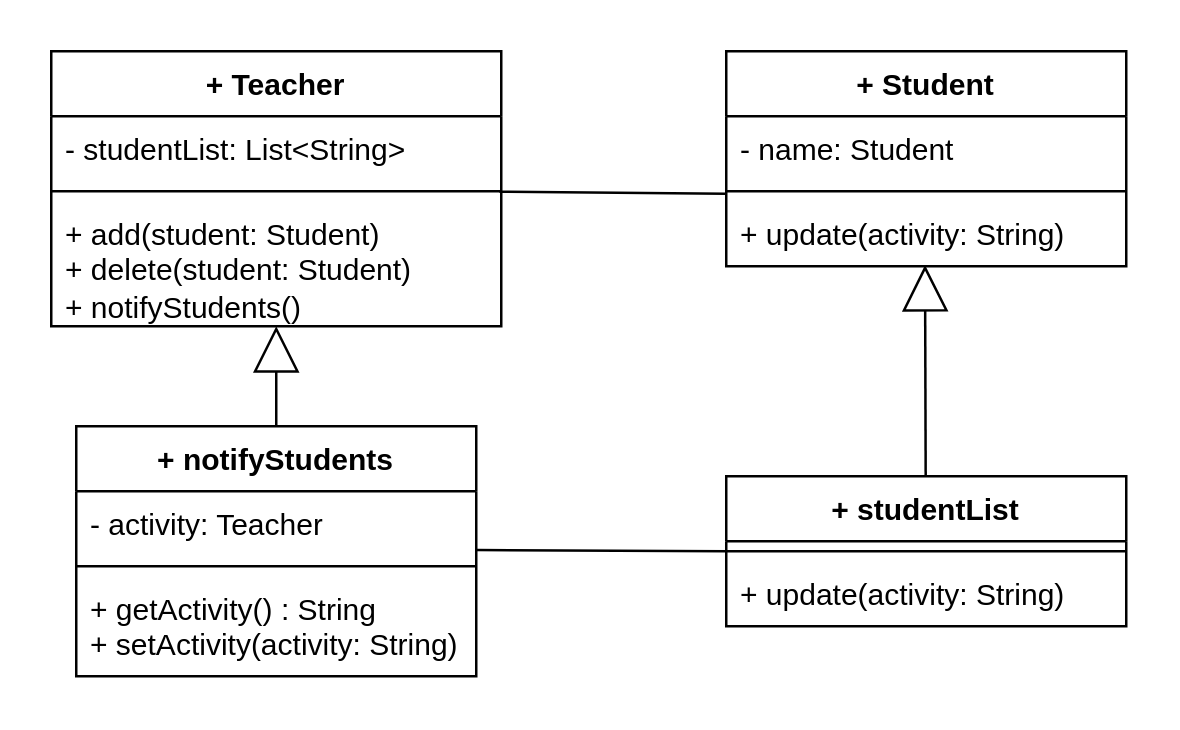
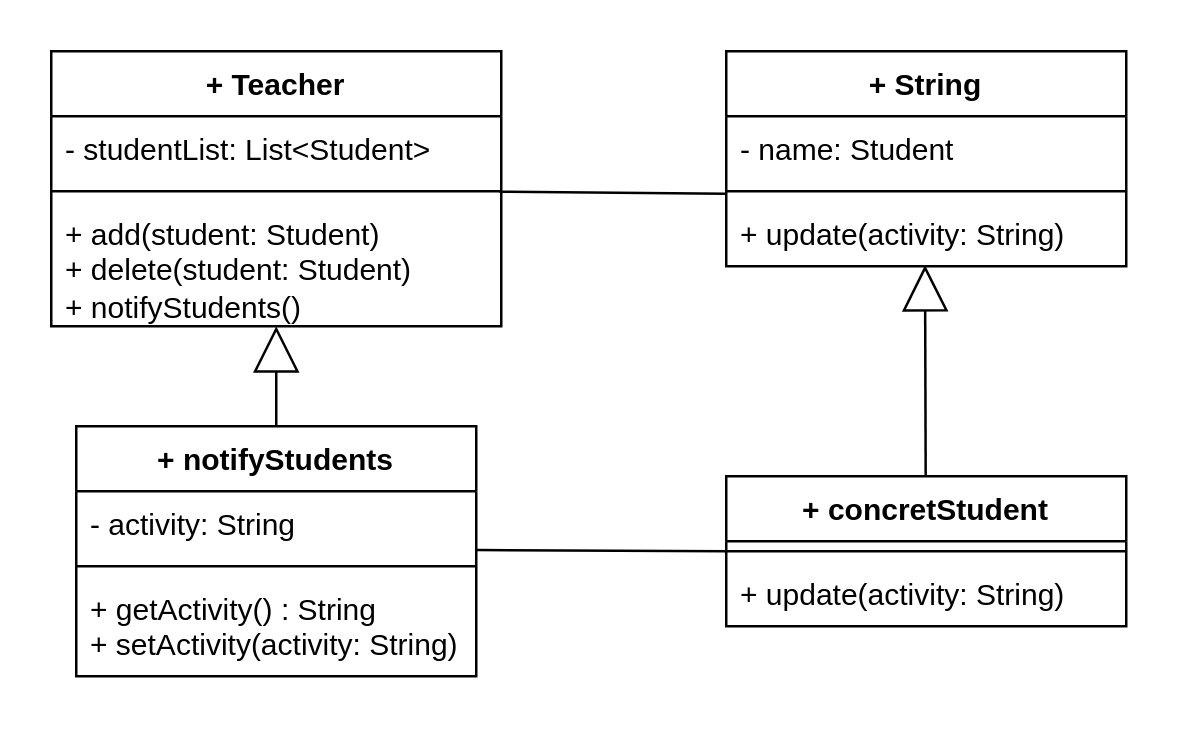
node "+ Student": label "+ Student" -> "+ String"
node "- studentList: List<String>": label "- studentList: List<String>" -> "- studentList: List<Student>"
node "+ studentList": label "+ studentList" -> "+ concretStudent"
node "- activity: Teacher": label "- activity: Teacher" -> "- activity: String"
